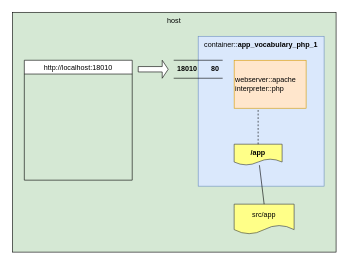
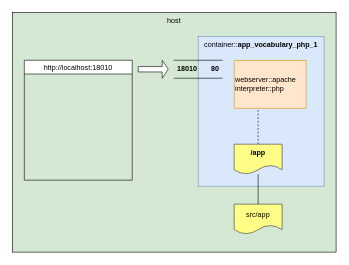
node "/app": size 48x21 -> 48x30
node "src/app": size 60x30 -> 48x30
